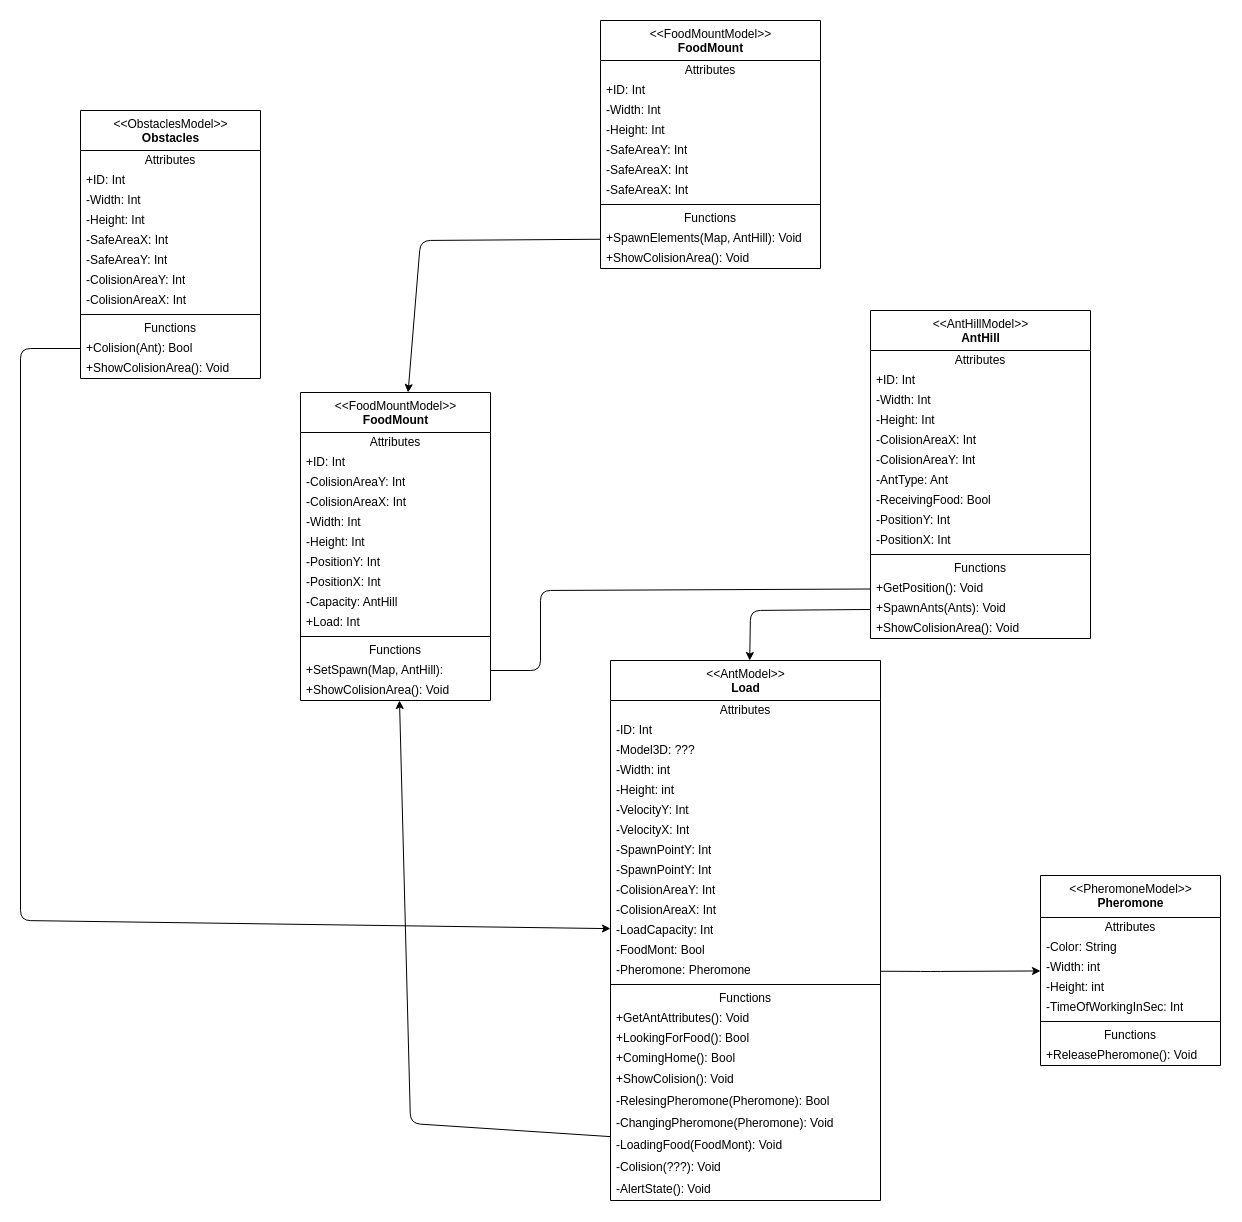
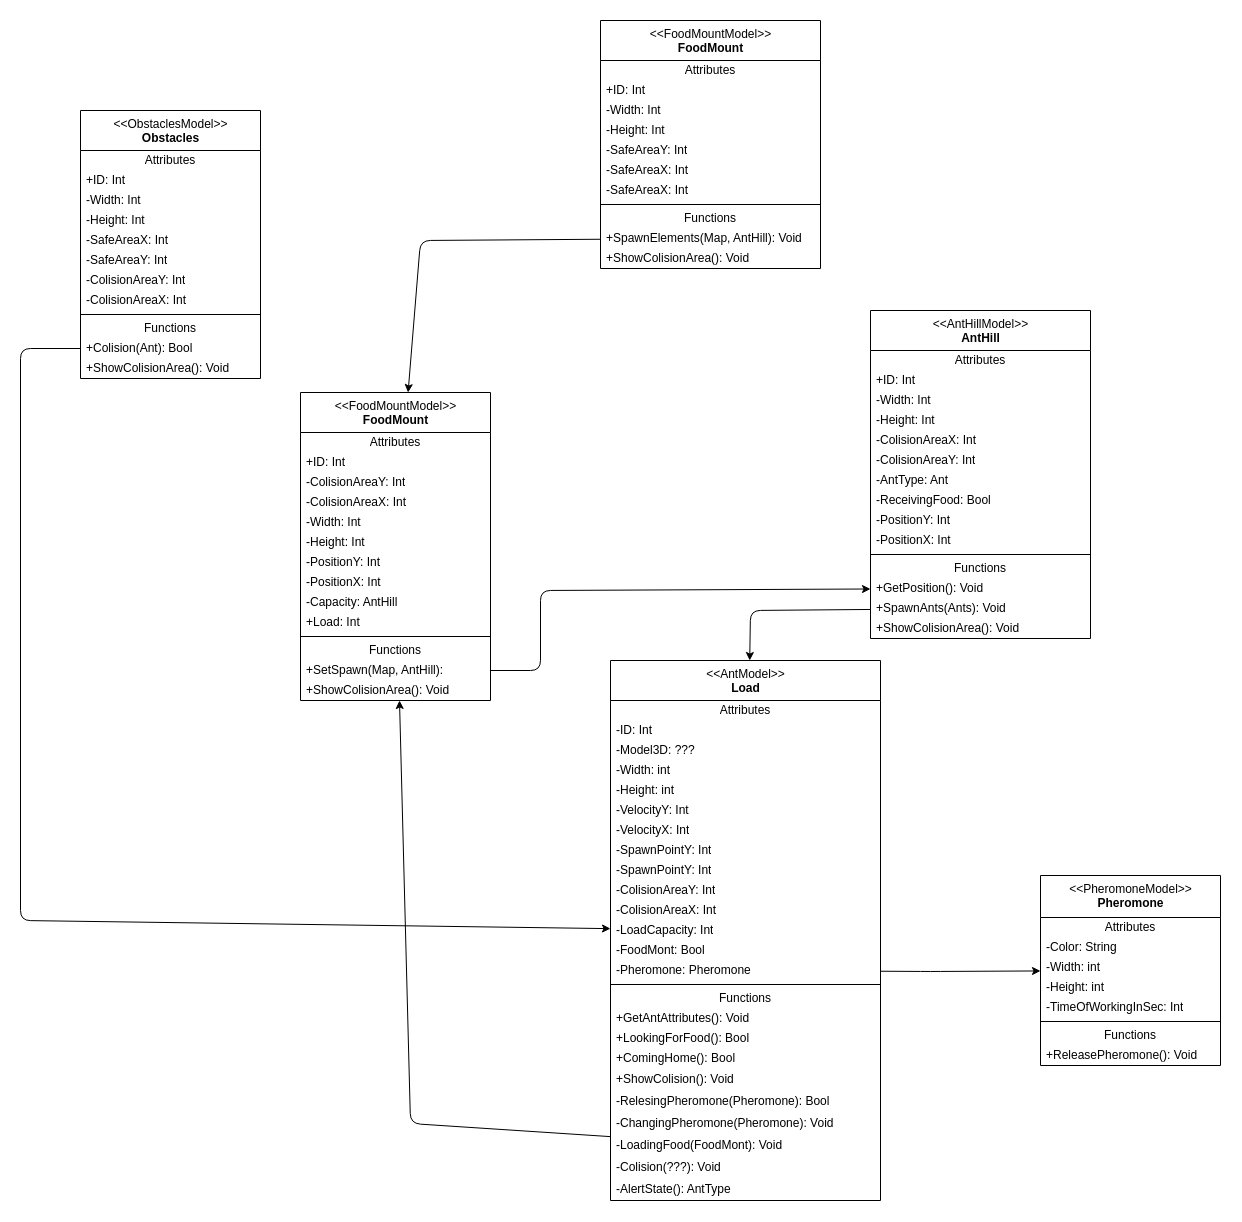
edge "+GetPosition(): Void" -- "+SetSpawn(Map, AntHill):": arrowhead none -> classic
node "-AlertState(): Void": label "-AlertState(): Void" -> "-AlertState(): AntType"
